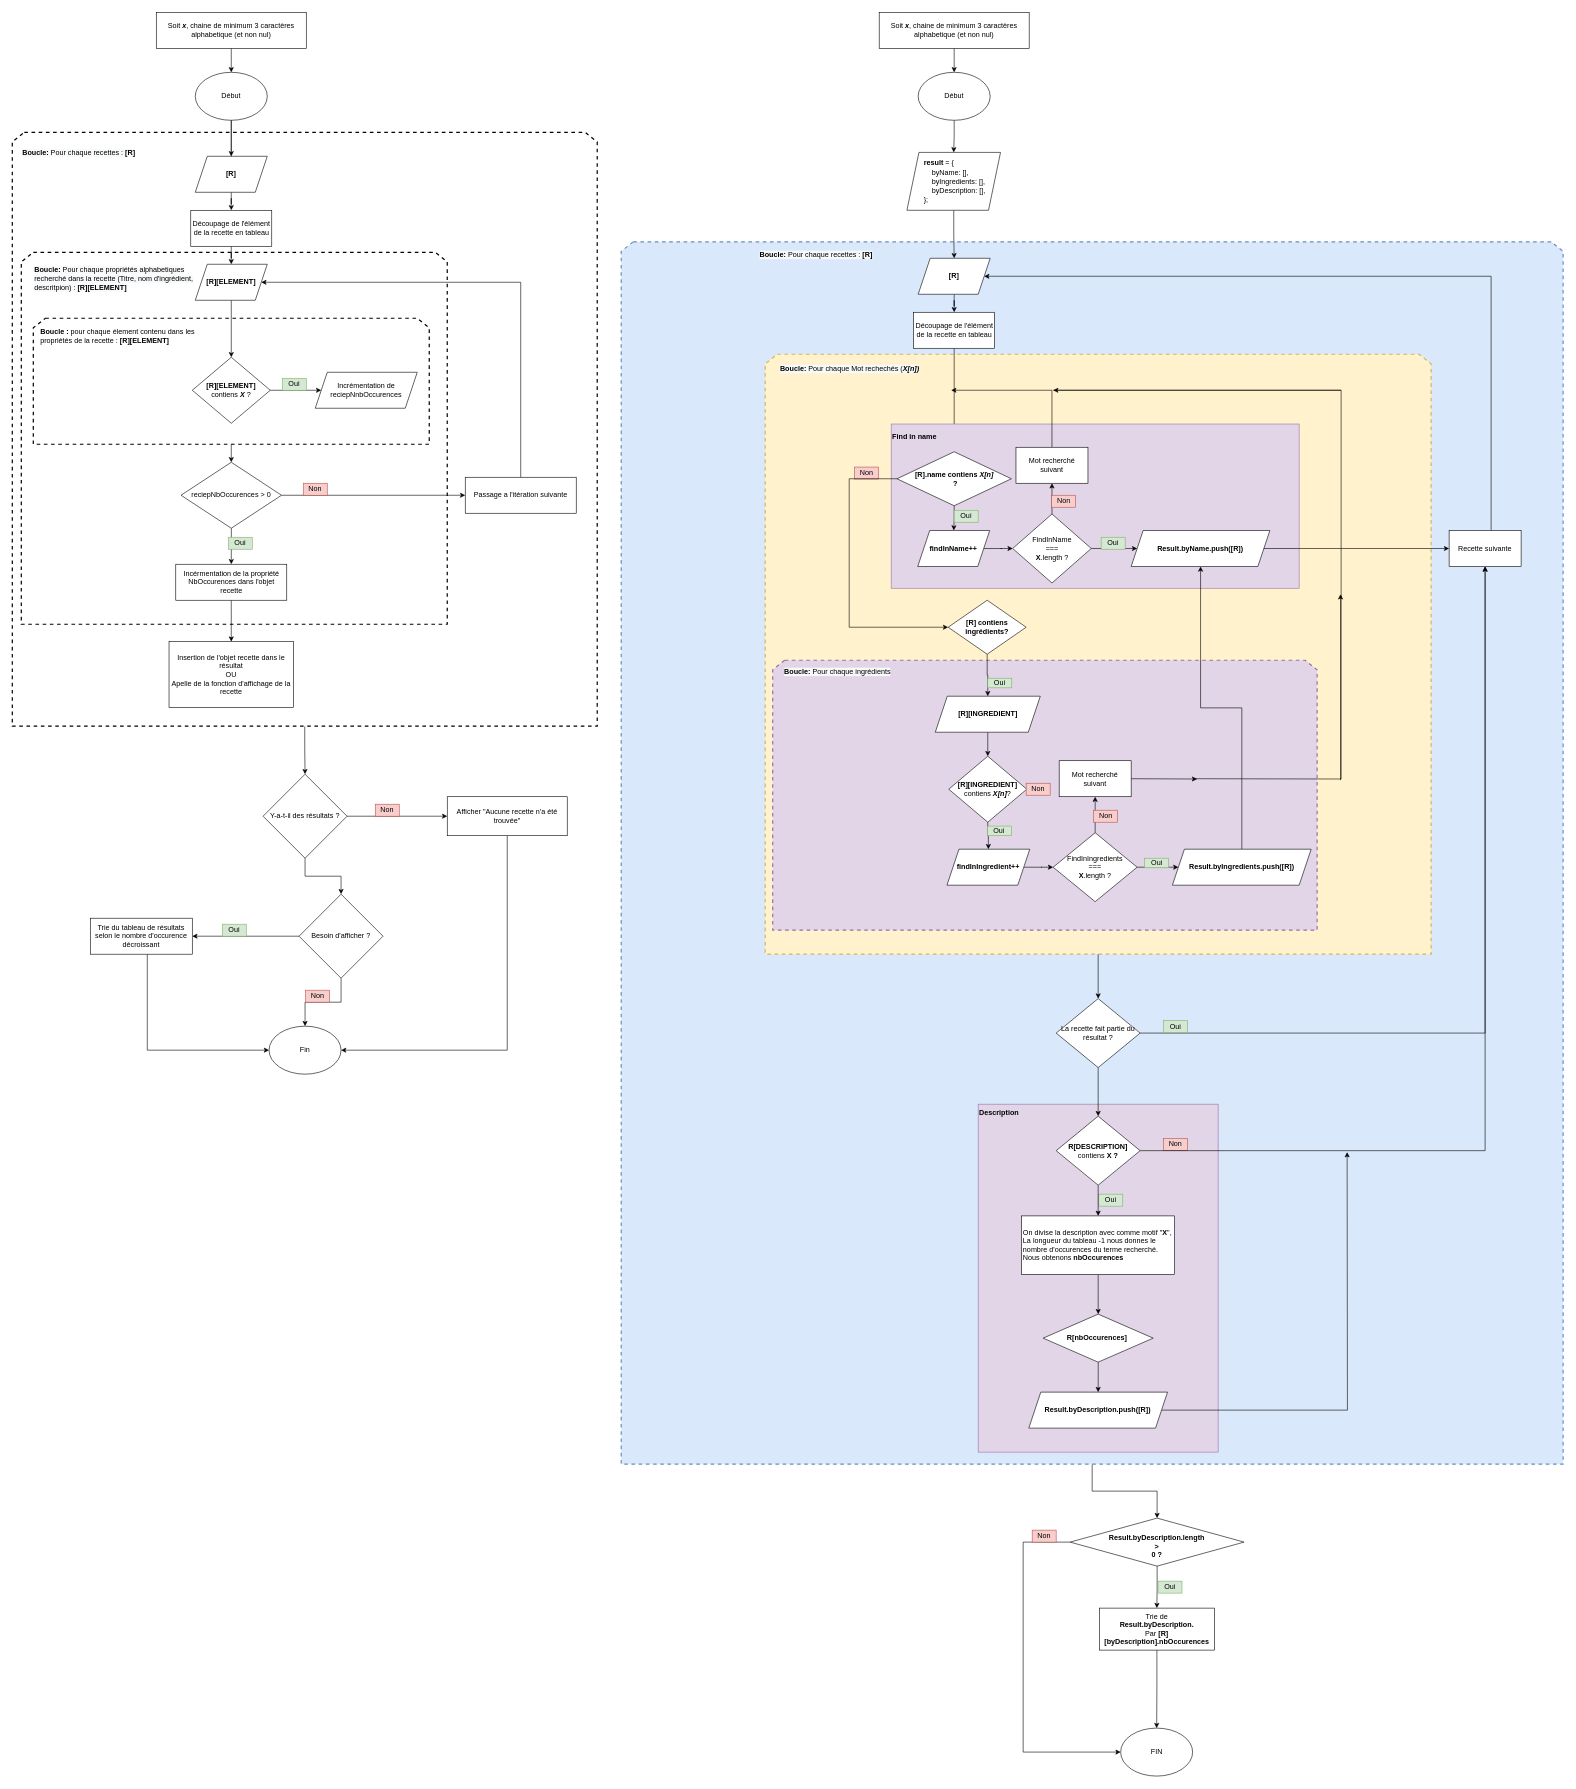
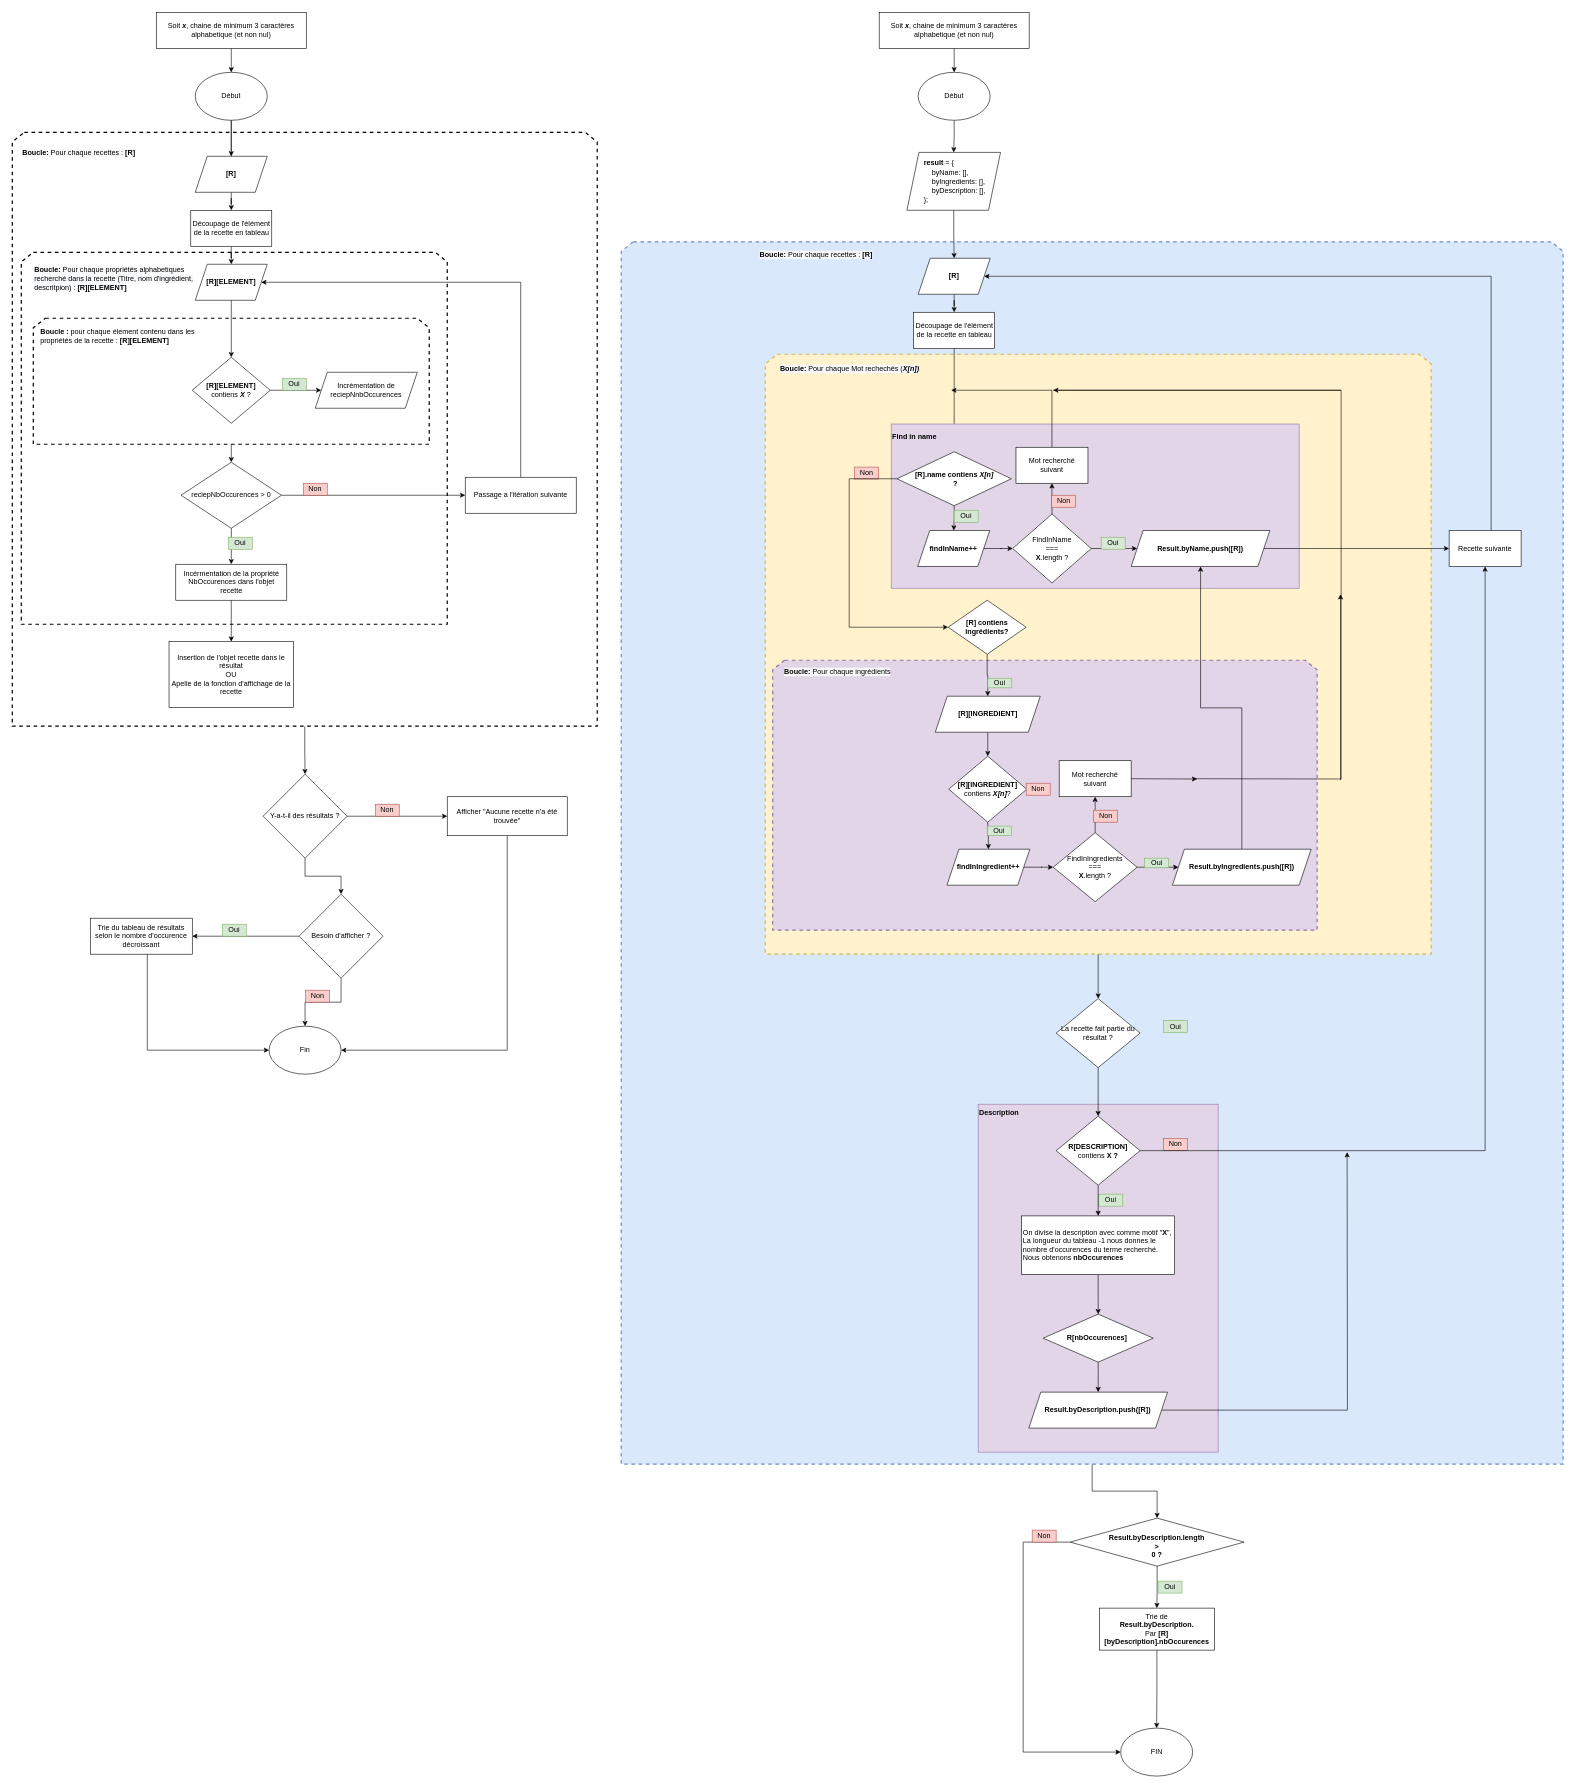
edge "La recette fait partie du résultat ?" -> "Recette suivante": removed
